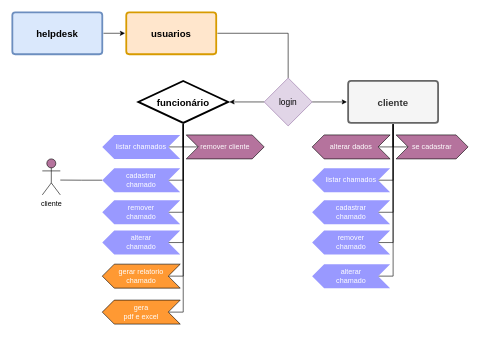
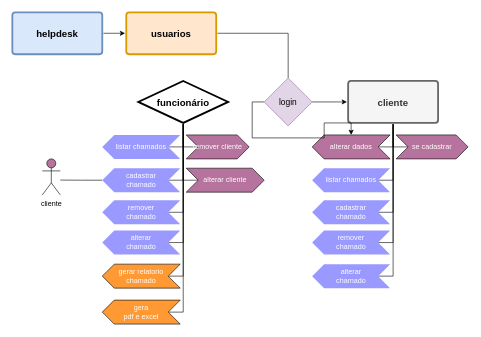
edge "login" -> "funcionário": now "login" -> "alterar dados"
node "remover cliente": size 78x24 -> 63x24
edge "funcionário" -- "alterar cliente": added
node "alterar cliente": added
